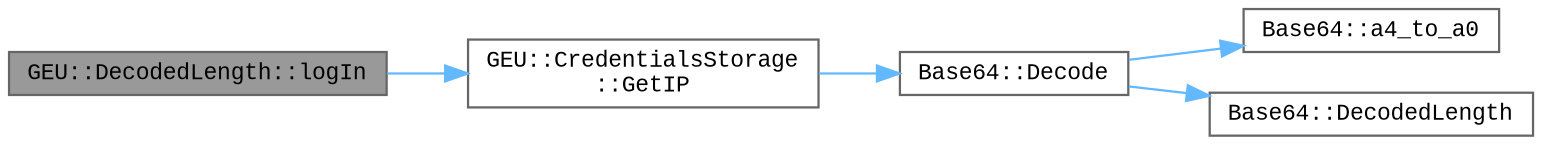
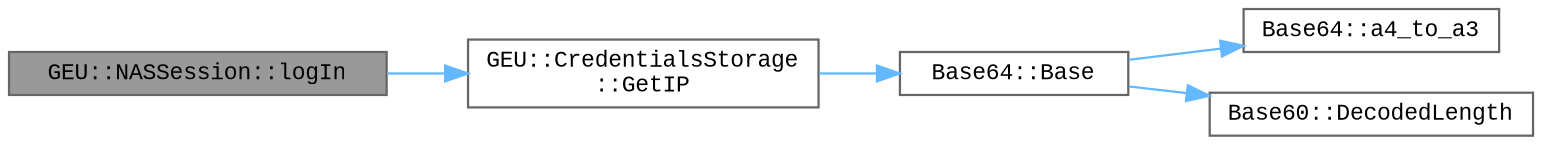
node "Base64::a4_to_a0": label "Base64::a4_to_a0" -> "Base64::a4_to_a3"
node "GEU::DecodedLength::logIn": label "GEU::DecodedLength::logIn" -> "GEU::NASSession::logIn"
node "Base64::Decode": label "Base64::Decode" -> "Base64::Base"
node "Base64::DecodedLength": label "Base64::DecodedLength" -> "Base60::DecodedLength"
